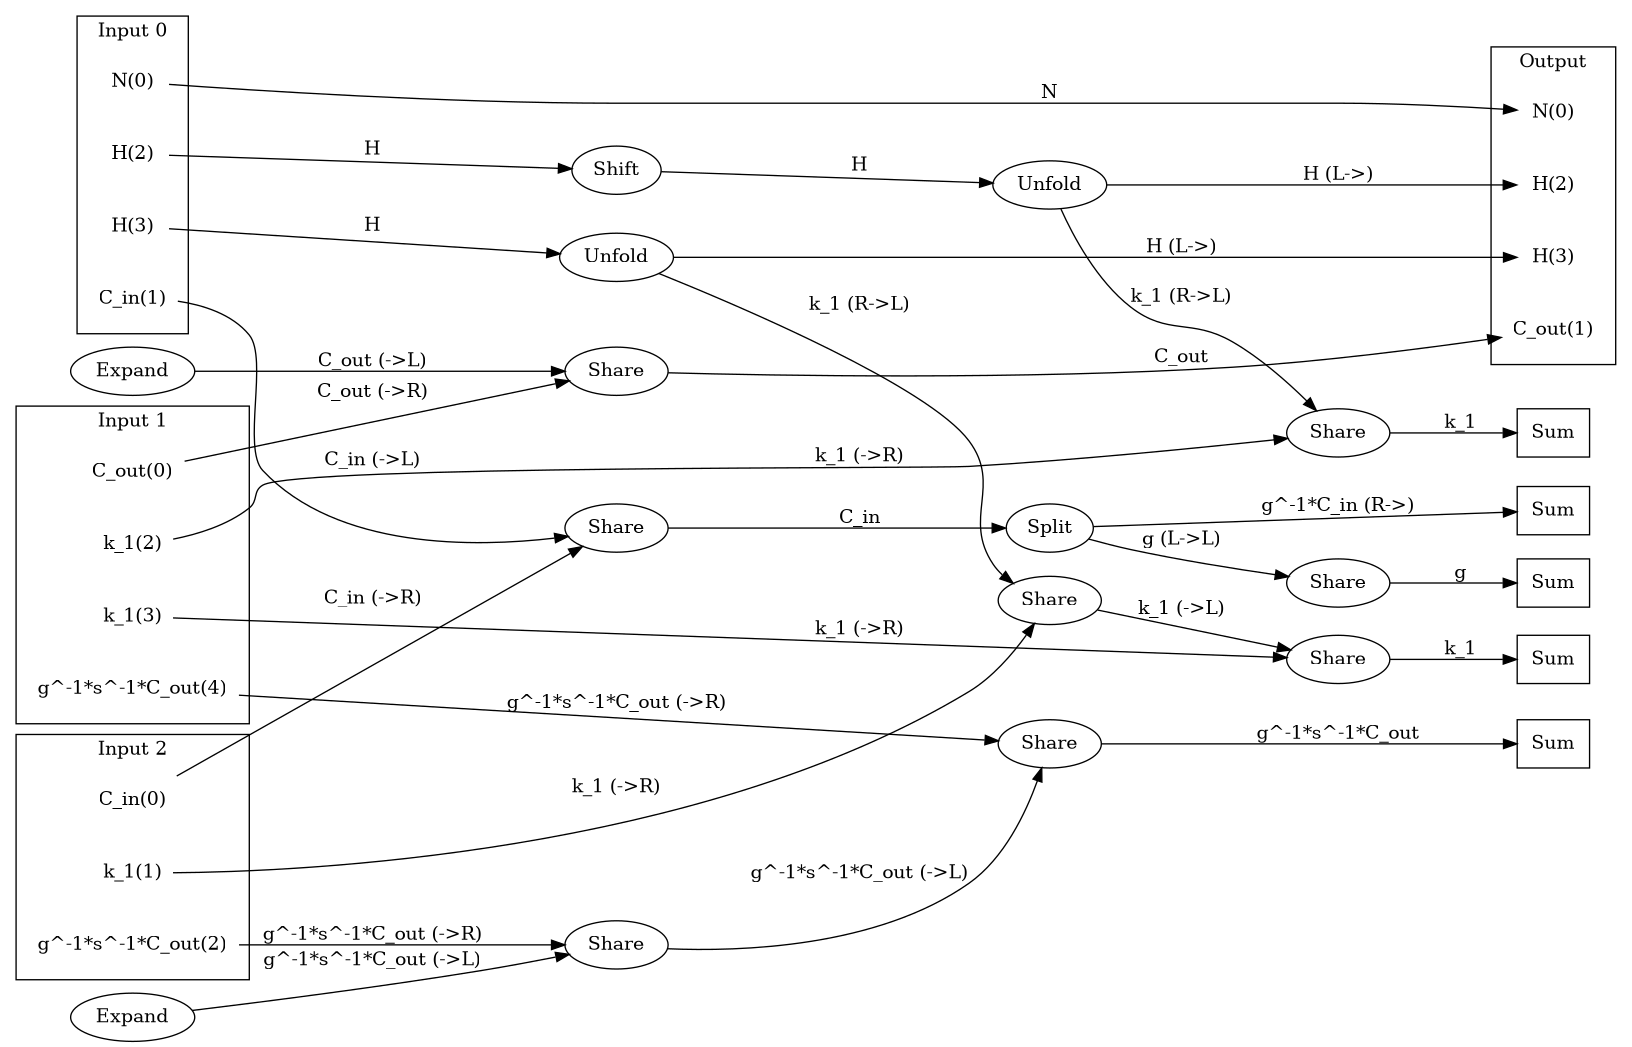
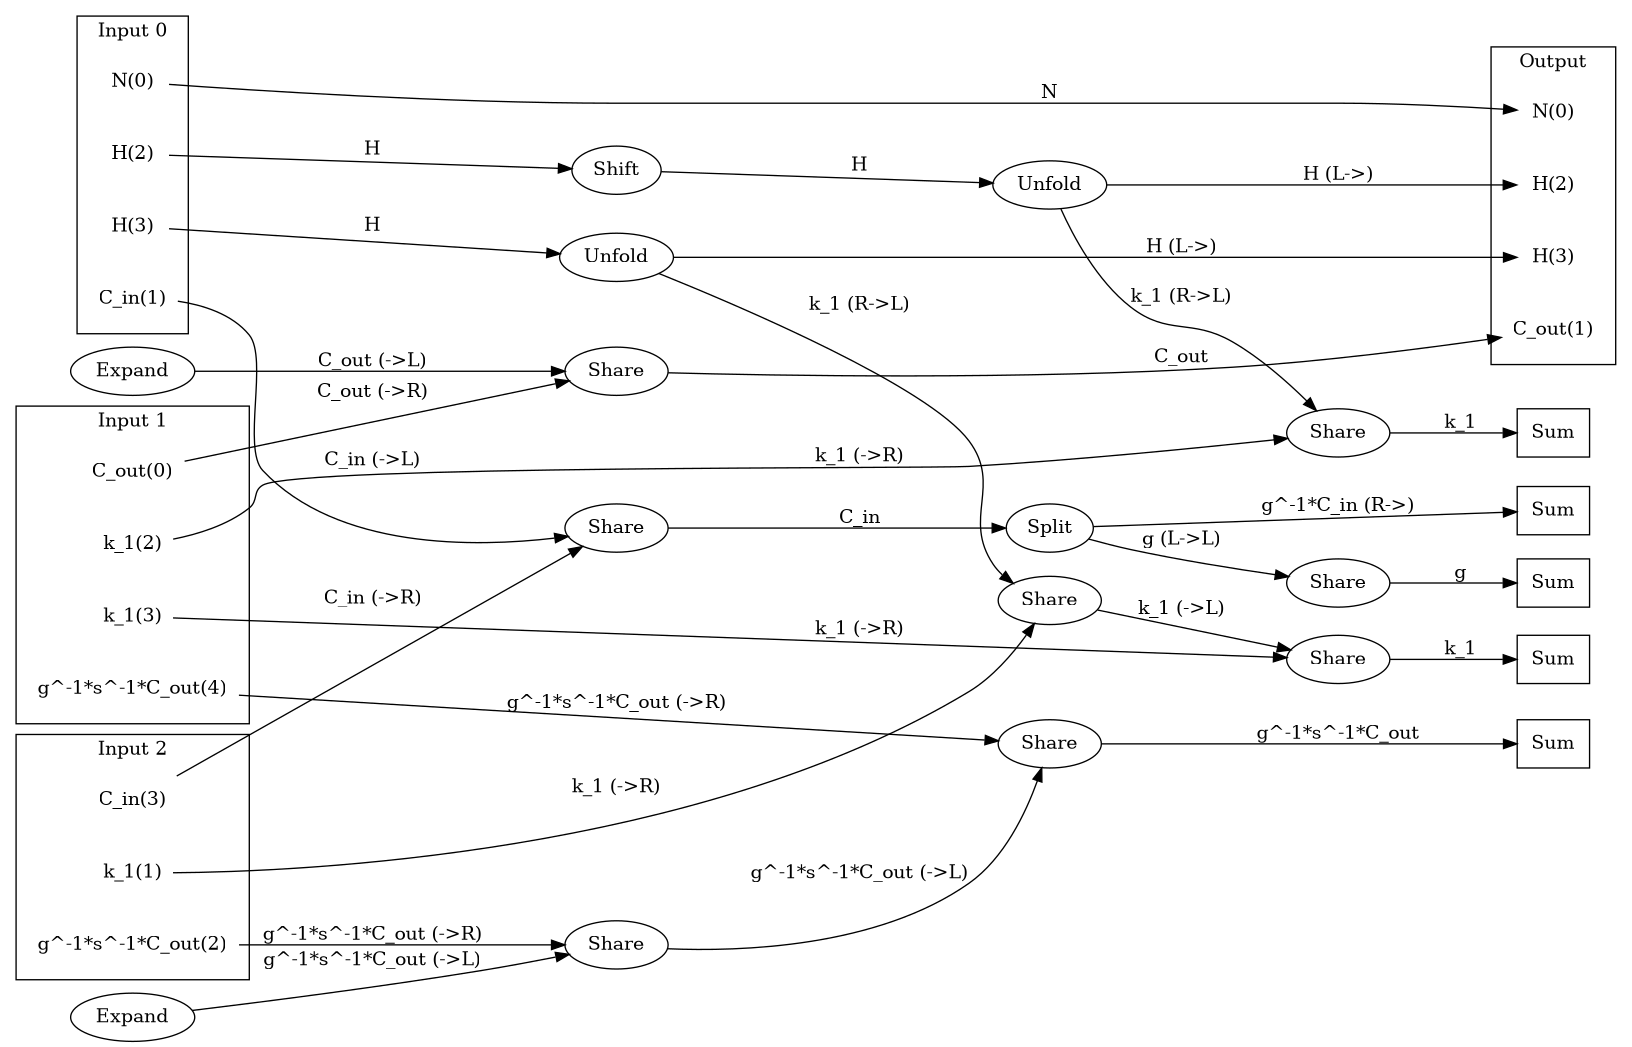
node "C_in(0)": label "C_in(0)" -> "C_in(3)"
